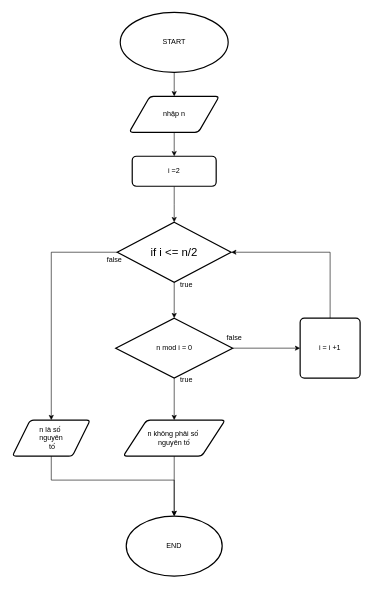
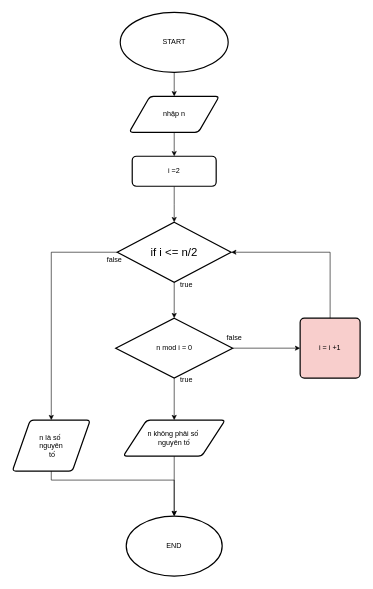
node "i = i +1": fillcolor #ffffff -> #f8cecc
node "n là số nguyên tố": size 78x36 -> 78x51
